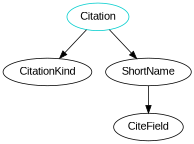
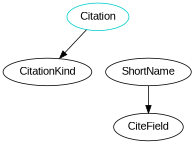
edge "Citation" -> "ShortName": removed
